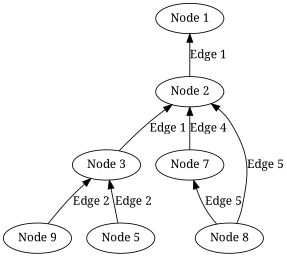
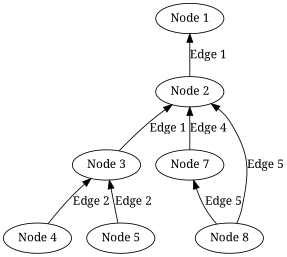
node "Node 9": label "Node 9" -> "Node 4"
